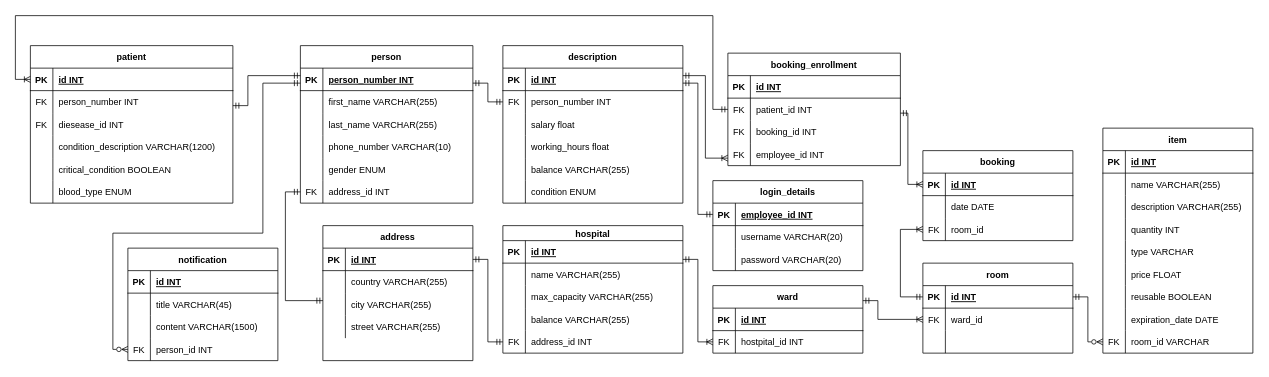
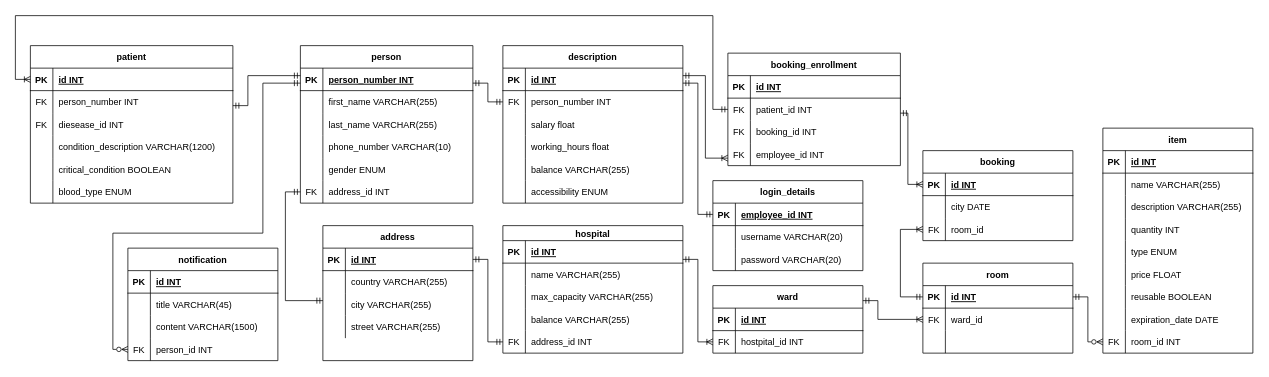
node "condition ENUM": label "condition ENUM" -> "accessibility ENUM"
node "date DATE": label "date DATE" -> "city DATE"
node "type VARCHAR": label "type VARCHAR" -> "type ENUM"
node "room_id VARCHAR": label "room_id VARCHAR" -> "room_id INT"
